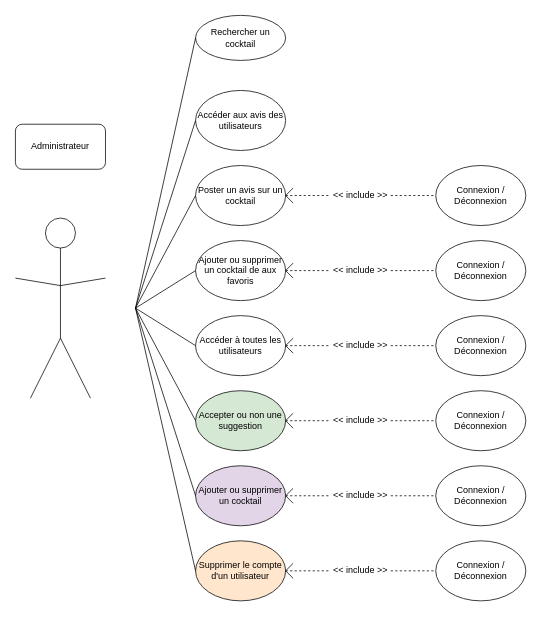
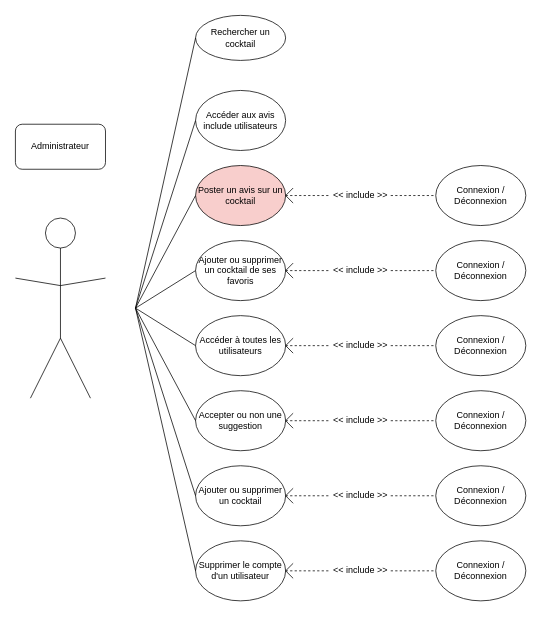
node "Accéder aux avis des utilisateurs": label "Accéder aux avis des utilisateurs" -> "Accéder aux avis include utilisateurs"
node "Poster un avis sur un cocktail": fillcolor #ffffff -> #f8cecc
node "Ajouter ou supprimer un cocktail de aux favoris": label "Ajouter ou supprimer un cocktail de aux favoris" -> "Ajouter ou supprimer un cocktail de ses favoris"
node "Accepter ou non une suggestion": fillcolor #d5e8d4 -> #ffffff
node "Ajouter ou supprimer un cocktail": fillcolor #e1d5e7 -> #ffffff
node "Supprimer le compte d'un utilisateur": fillcolor #ffe6cc -> #ffffff
